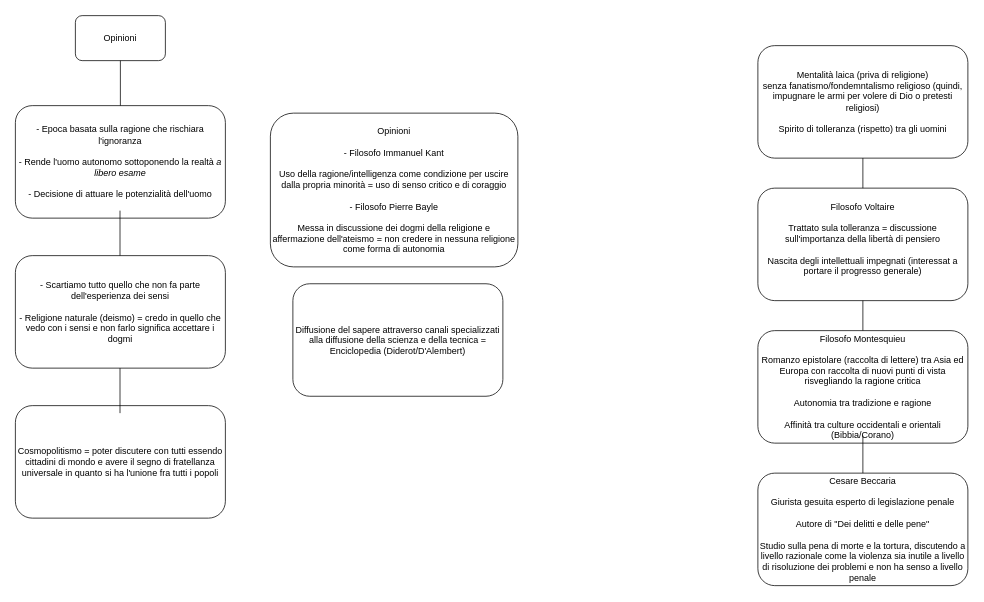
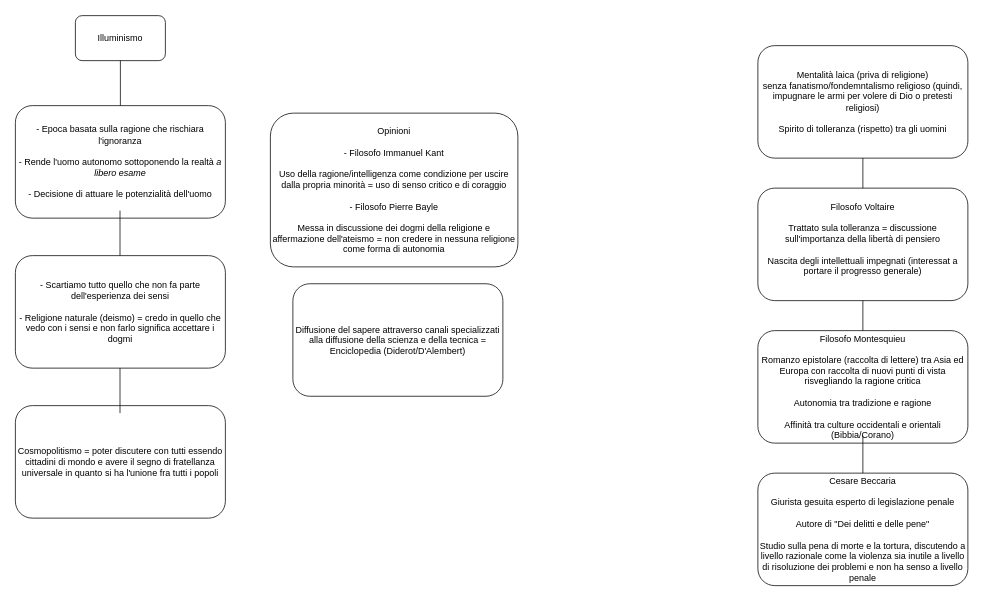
node "Opinioni": label "Opinioni" -> "Illuminismo"
